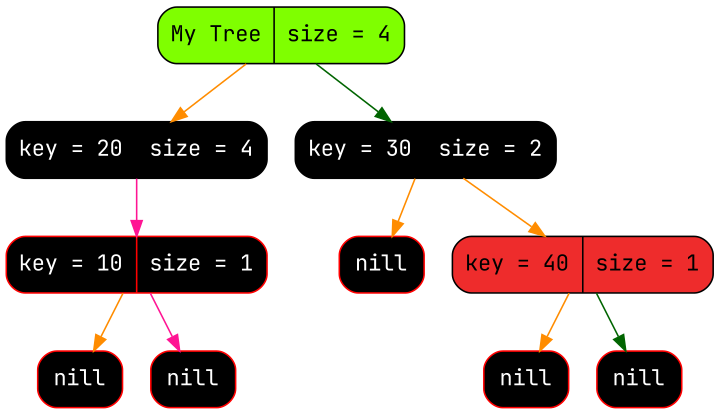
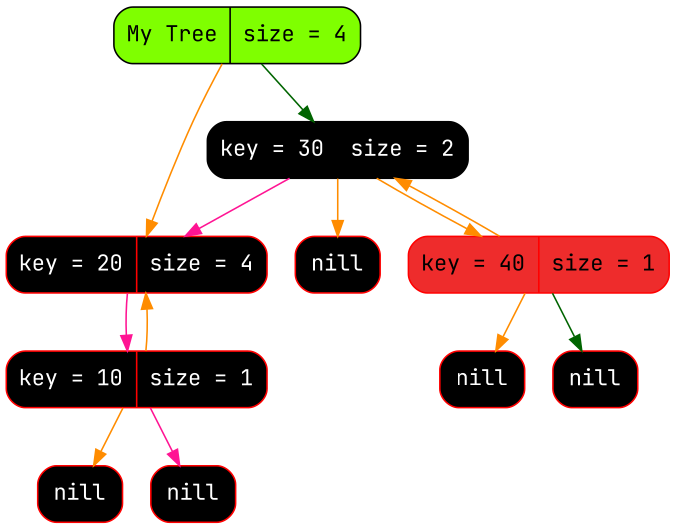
node "key = 20": color black -> red
edge "key = 30" -> "key = 20": added
edge "key = 40" -> "key = 30": added
node "key = 40": color black -> red
edge "key = 10" -> "key = 20": added
